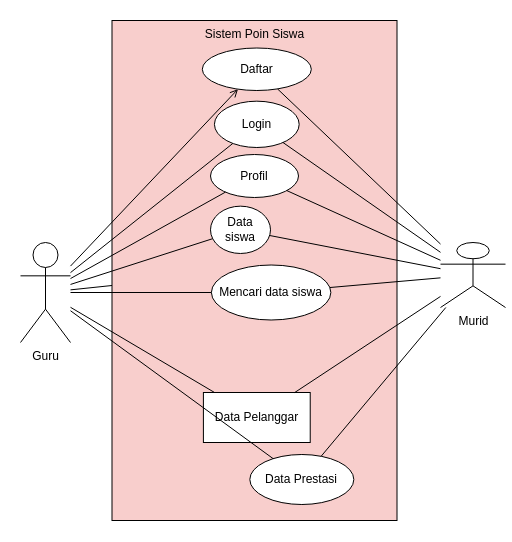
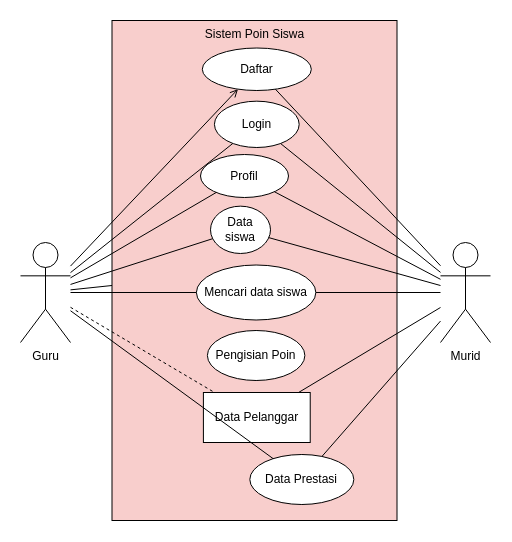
node "Profil": moved (255, 176) -> (245, 176)
node "Murid": size 65x65 -> 50x100
node "Mencari data siswa": moved (271, 293) -> (256, 293)
edge "Guru" -- "Data Pelanggar": style solid -> dashed
node "Pengisian Poin": added
